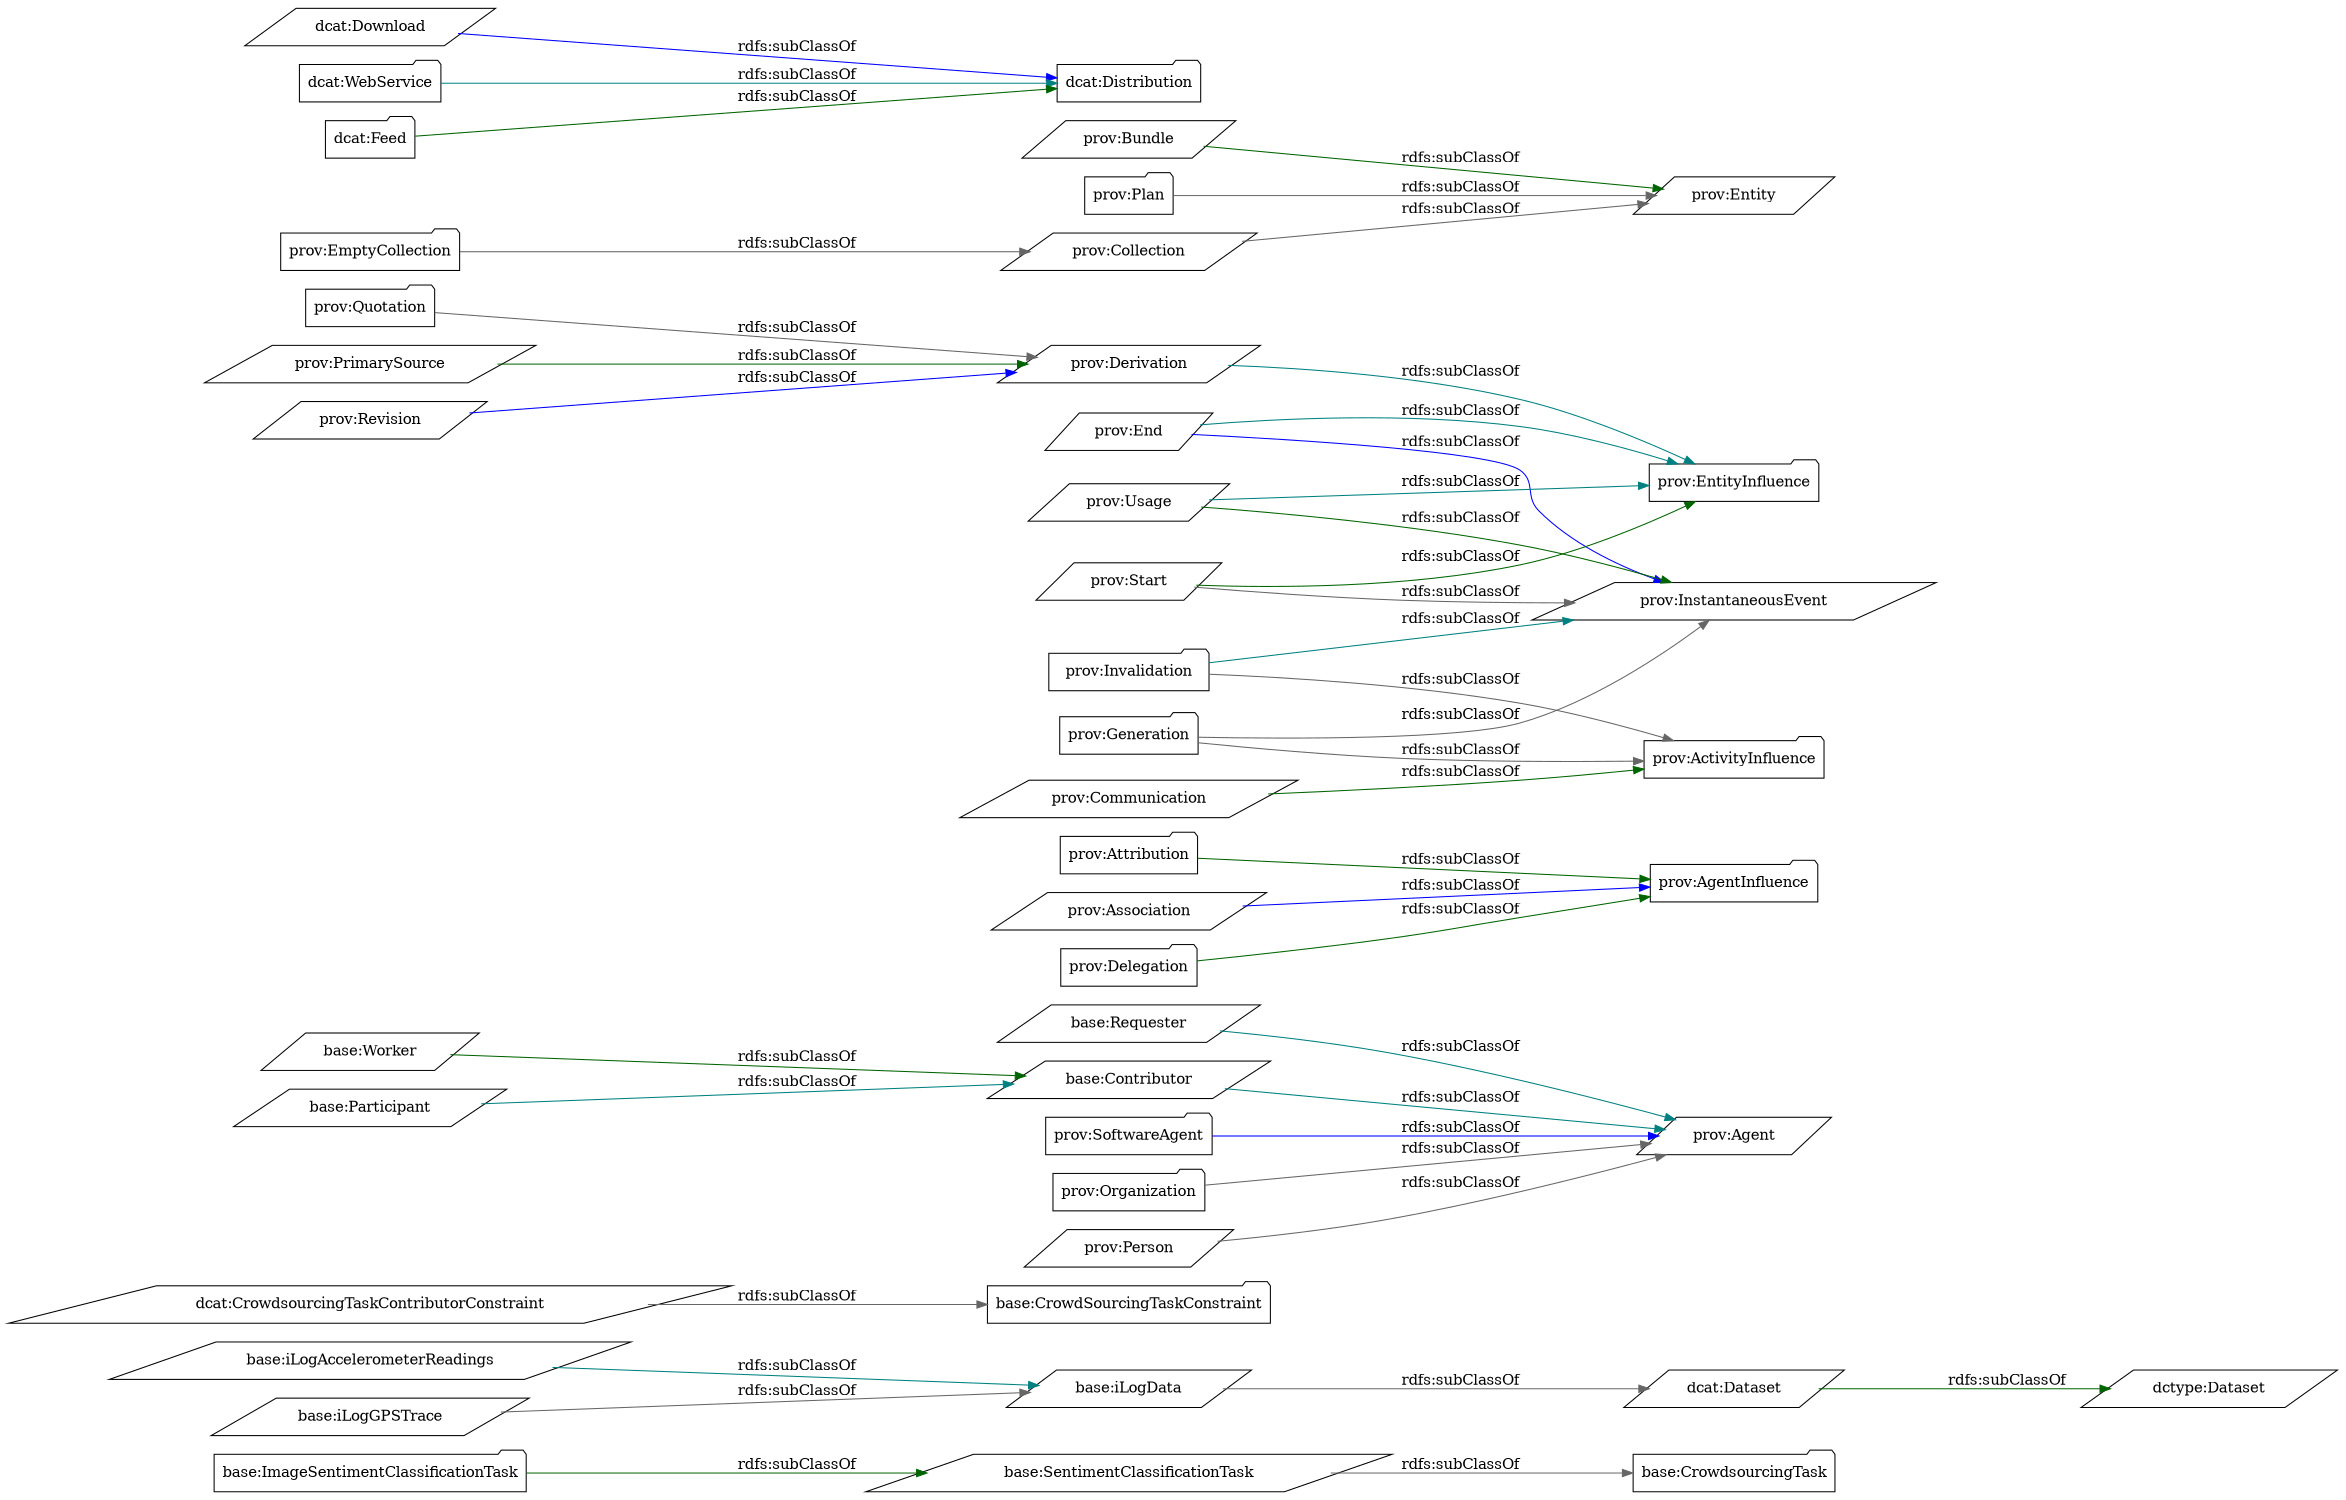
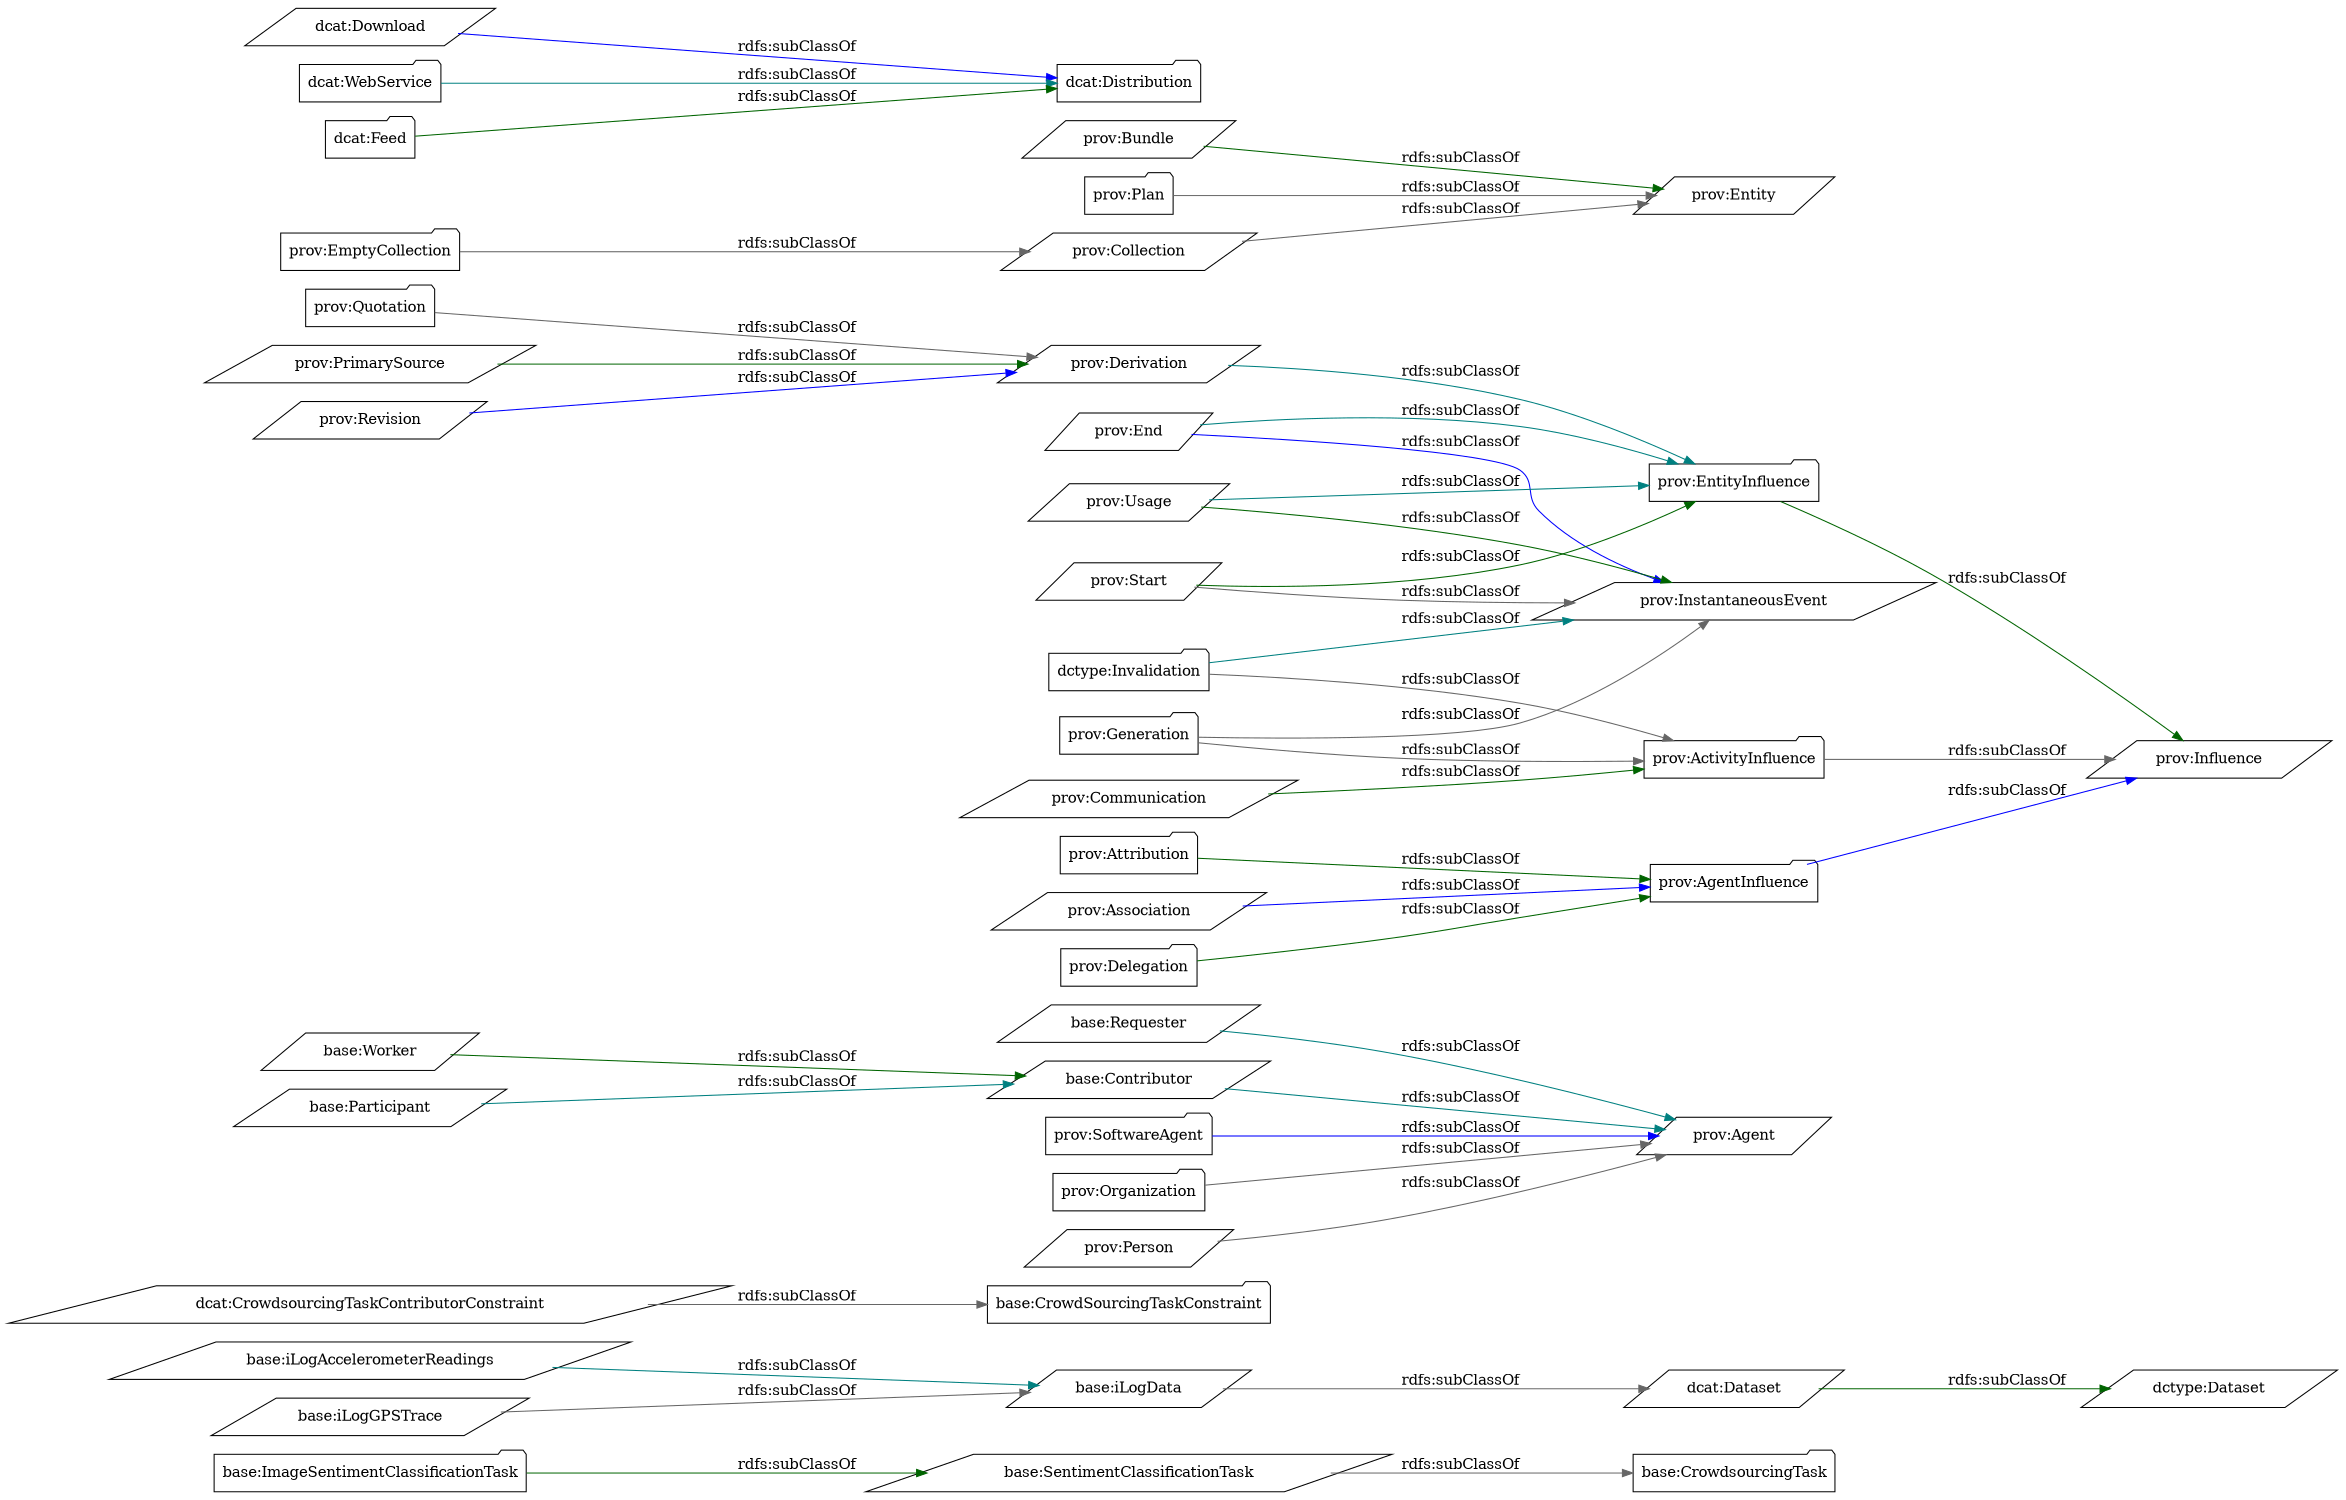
node "prov:Invalidation": label "prov:Invalidation" -> "dctype:Invalidation"
node "prov:Influence": added
